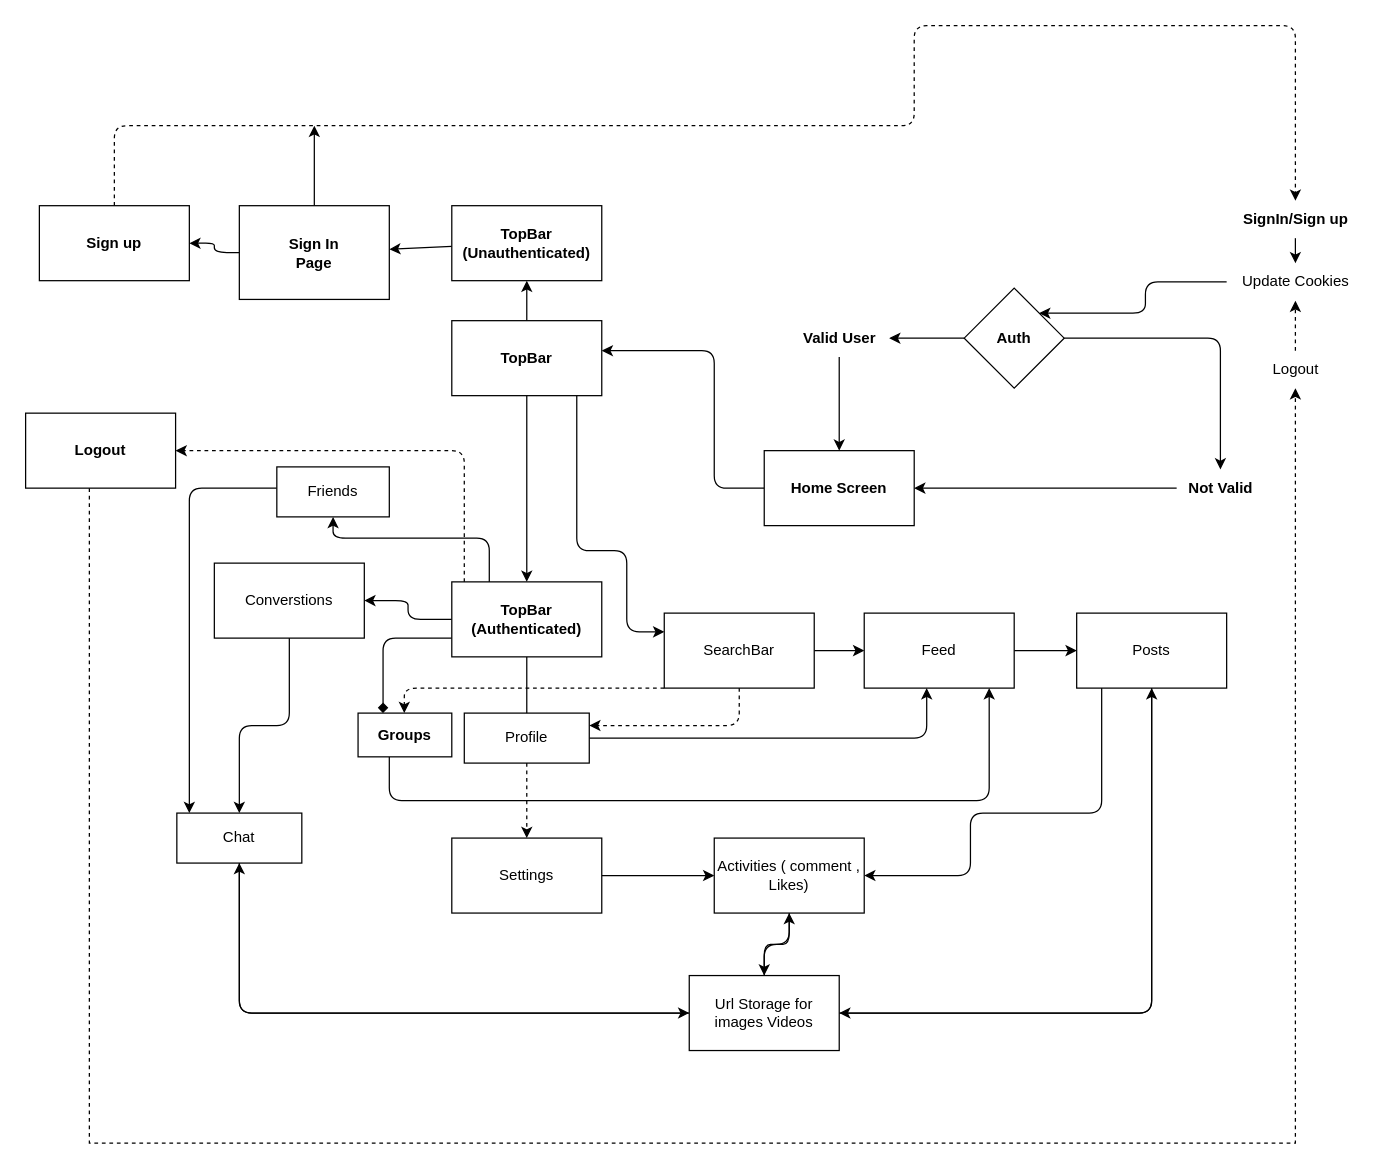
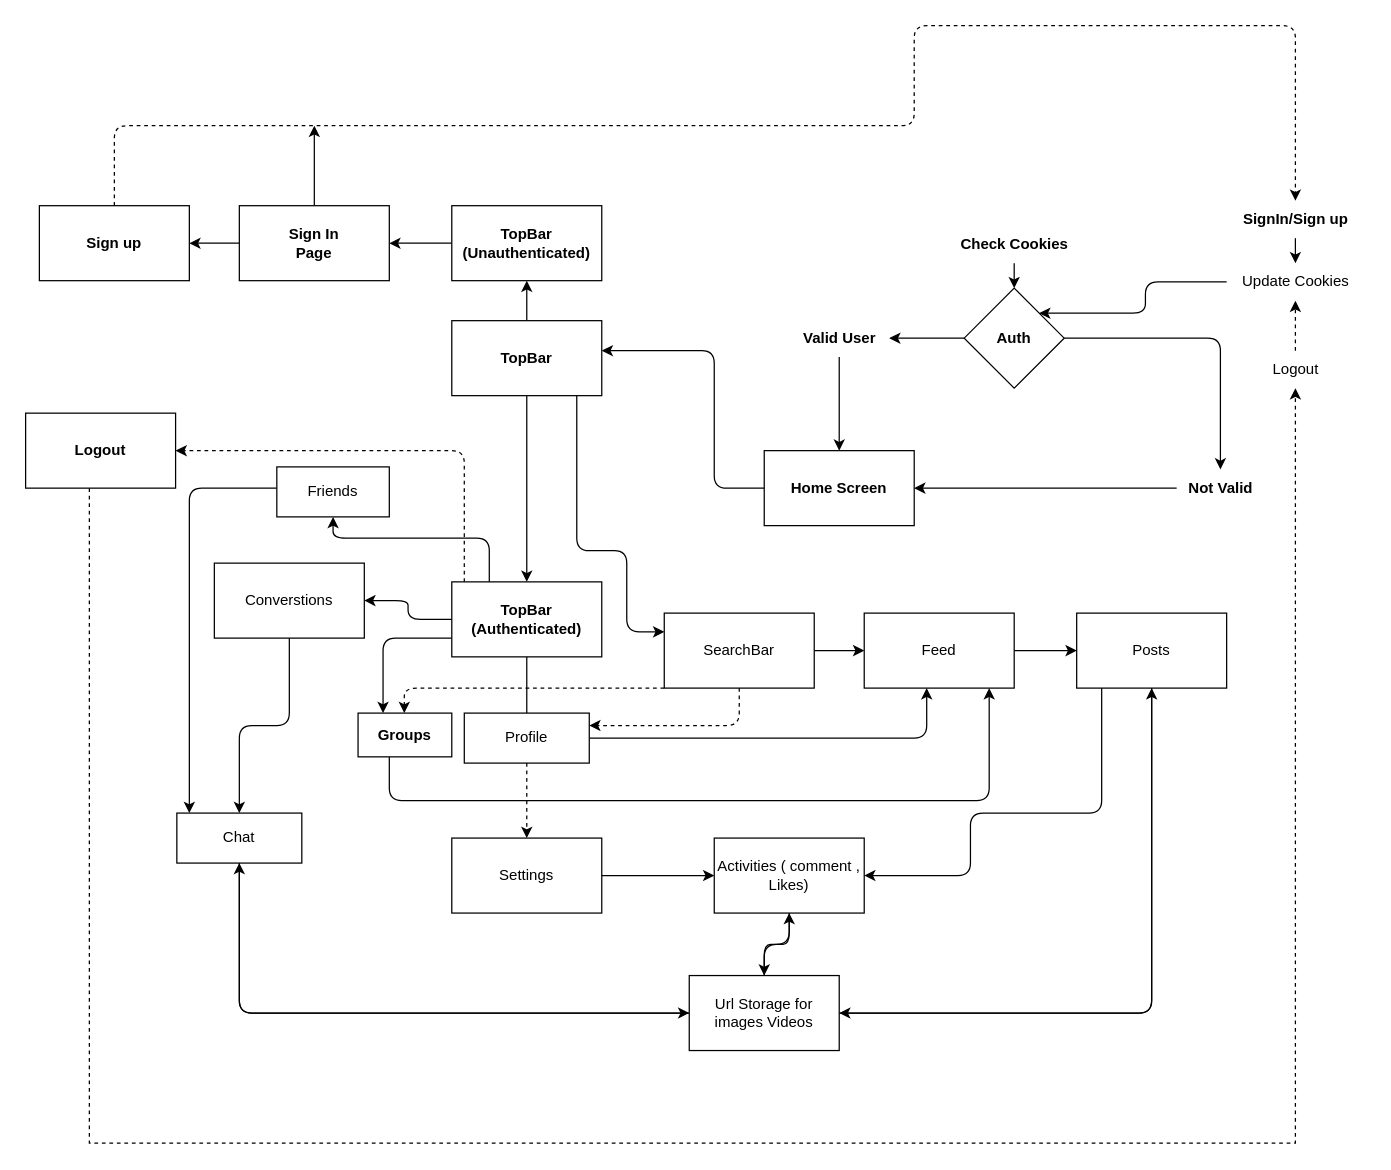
node "Check Cookies": added
node "Sign In Page": size 150x94 -> 150x75
edge "Check Cookies" -> "Auth": added
edge "TopBar (Authenticated)" -> "Groups": arrowhead diamond -> classic
